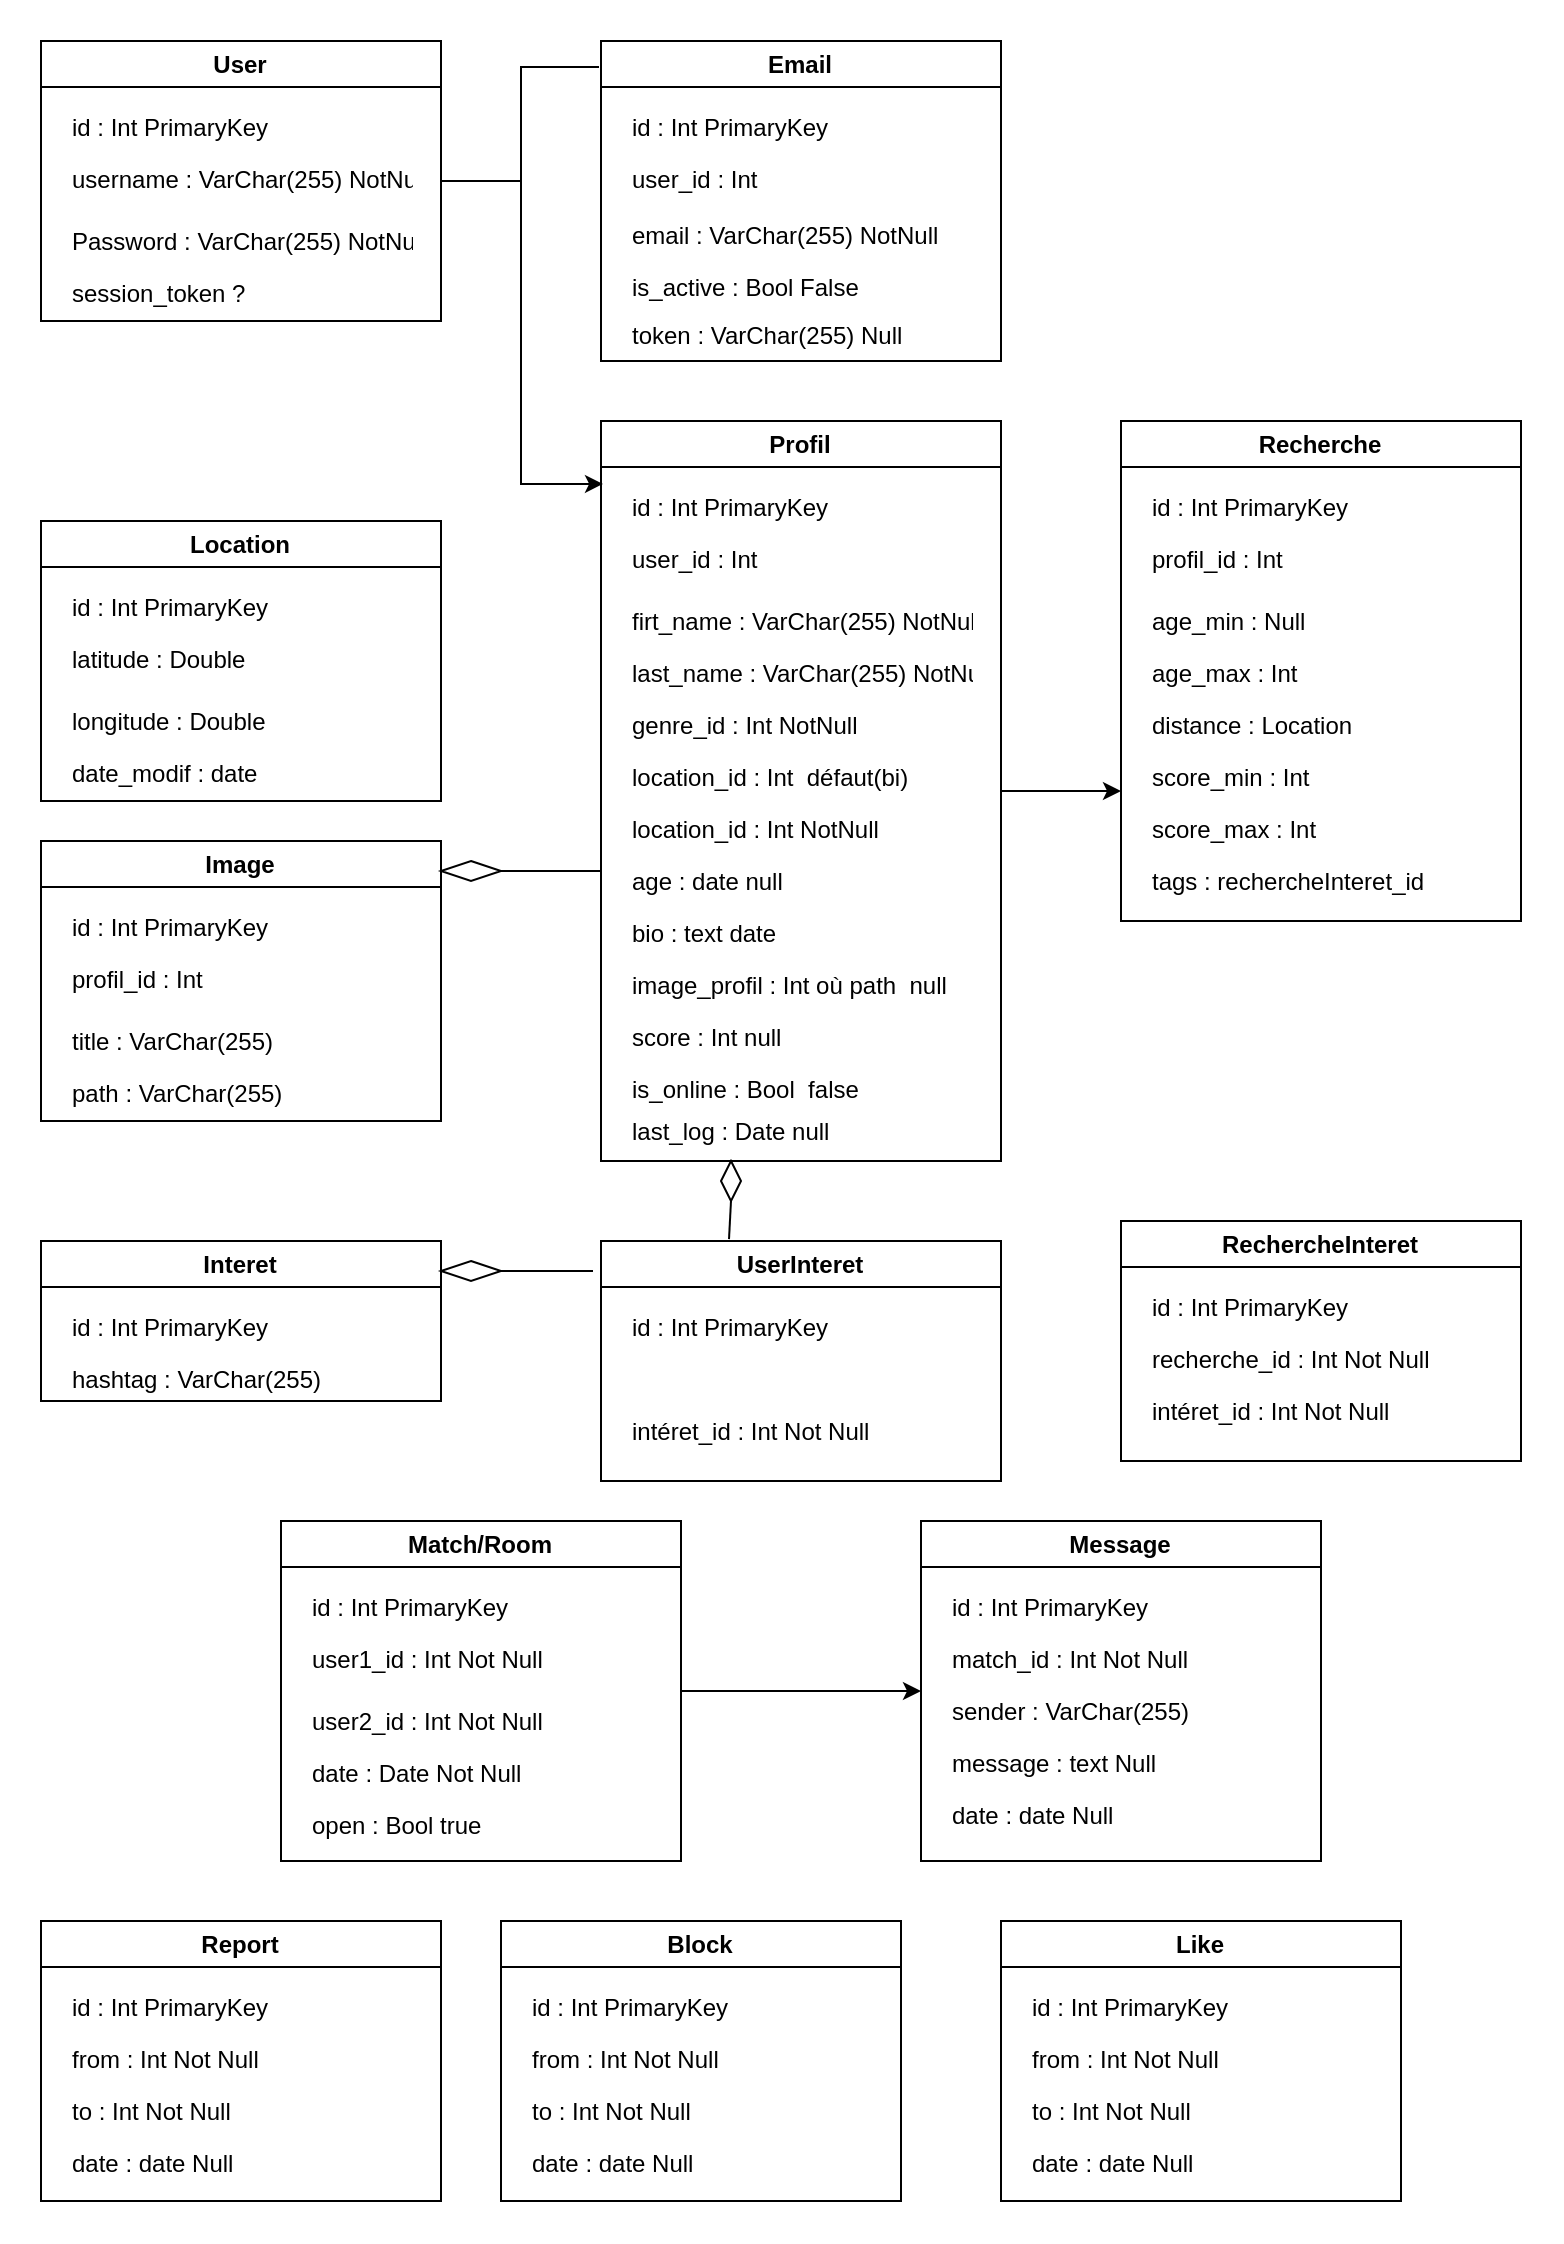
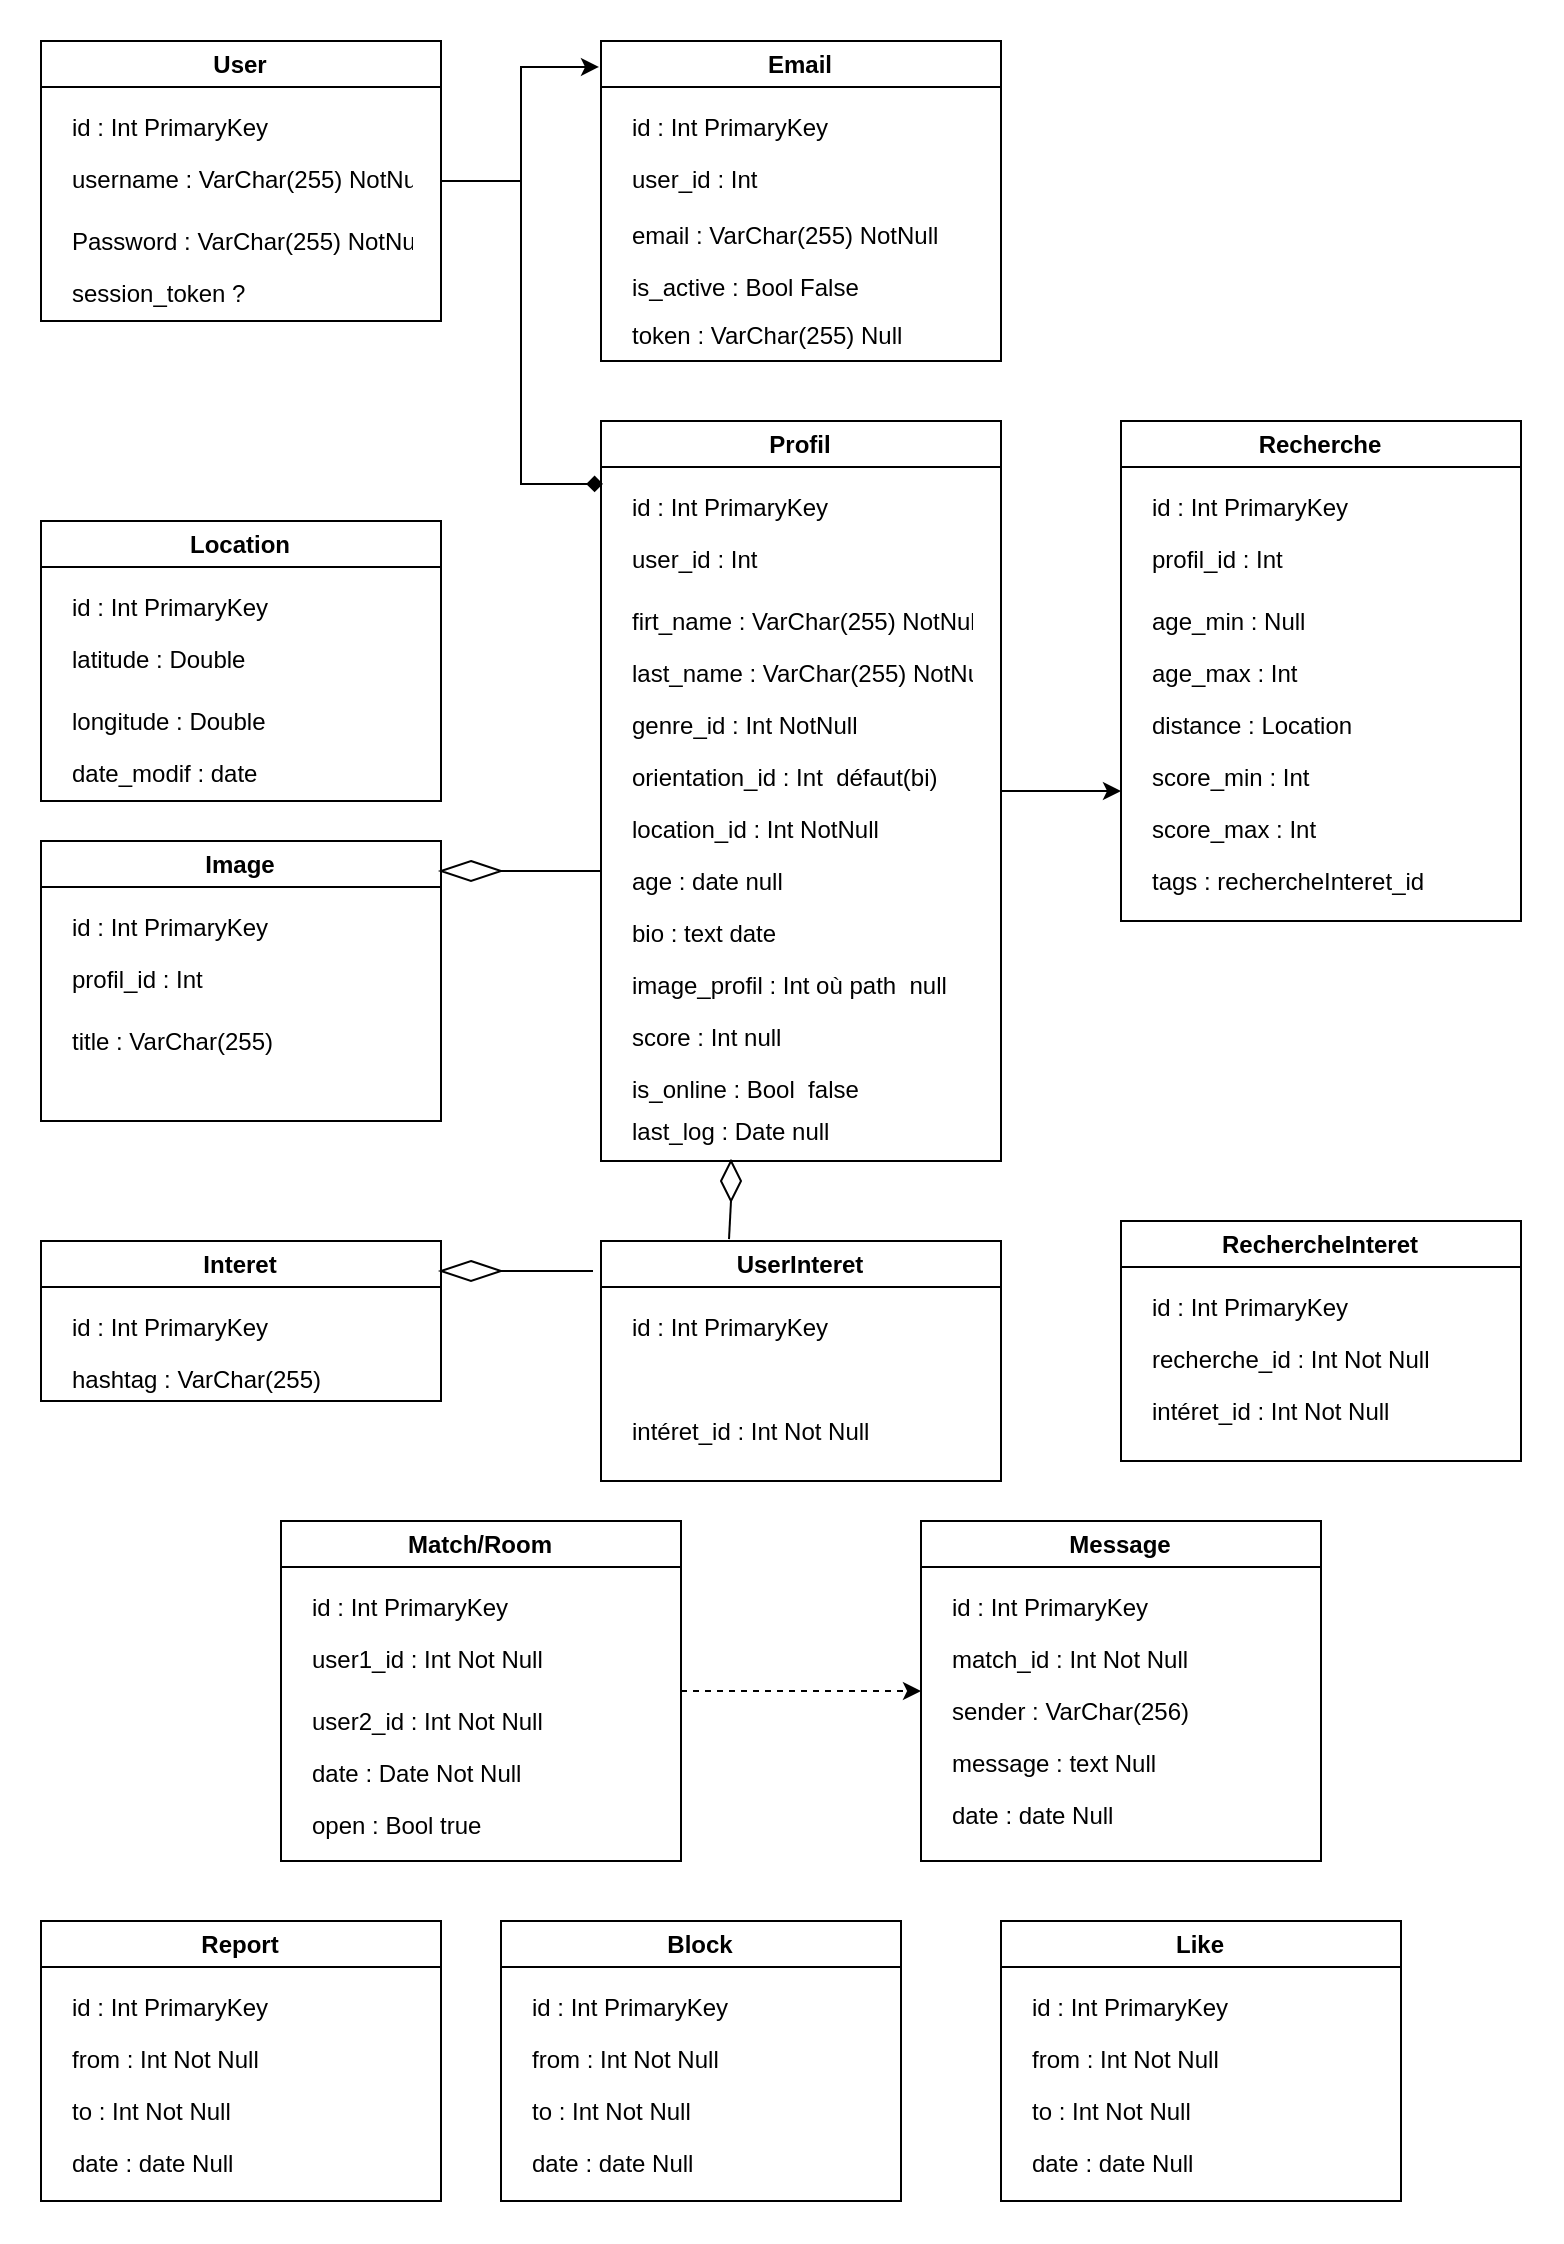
edge "User" -- "Email": arrowhead none -> classic
edge "User" -> "Profil": arrowhead classic -> diamond
node "location_id : Int défaut(bi)": label "location_id : Int défaut(bi)" -> "orientation_id : Int défaut(bi)"
node "path : VarChar(255)": removed
edge "Match/Room" -> "Message": style solid -> dashed
node "sender : VarChar(255)": label "sender : VarChar(255)" -> "sender : VarChar(256)"
